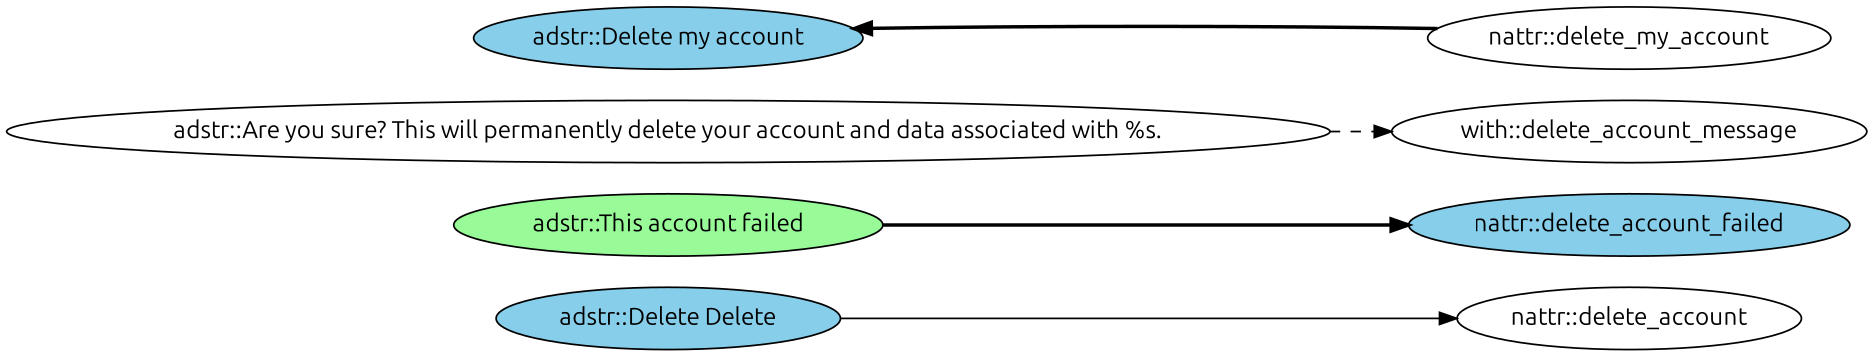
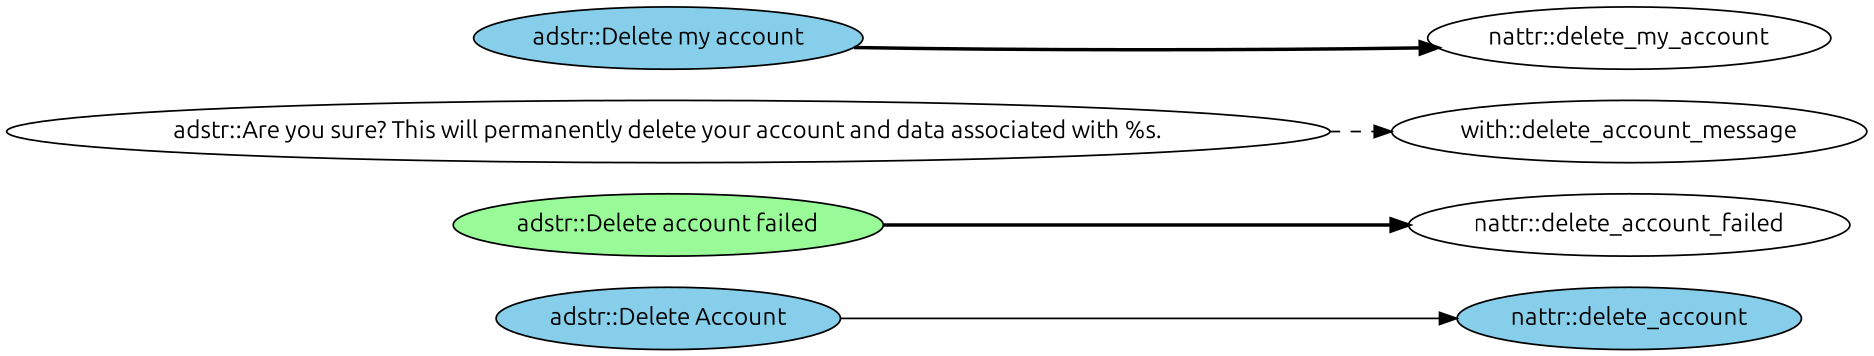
edge "nattr::delete_my_account" -> "adstr::Delete my account": reversed
node "adstr::This account failed": label "adstr::This account failed" -> "adstr::Delete account failed"
node "nattr::delete_account_failed": fillcolor skyblue -> white
node "adstr::Delete Delete": label "adstr::Delete Delete" -> "adstr::Delete Account"
node "nattr::delete_account": fillcolor white -> skyblue
